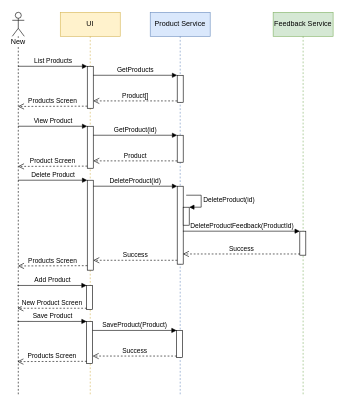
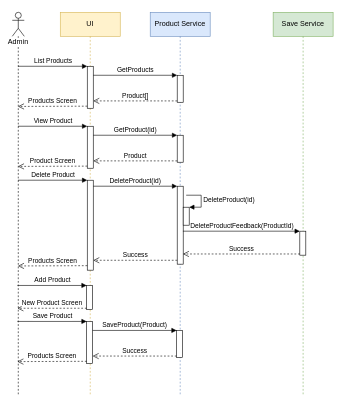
node "Feedback Service": label "Feedback Service" -> "Save Service"
node "New": label "New" -> "Admin"
